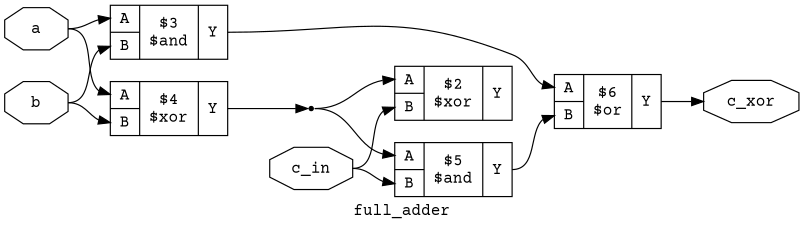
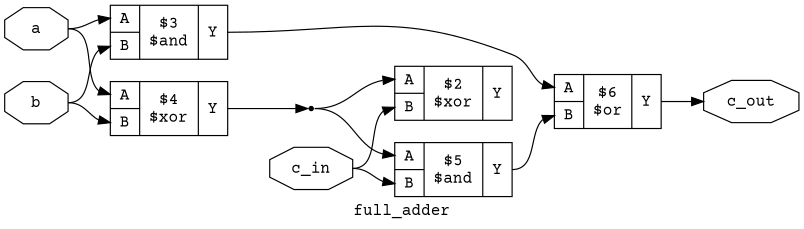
node "c_xor": label "c_xor" -> "c_out"
